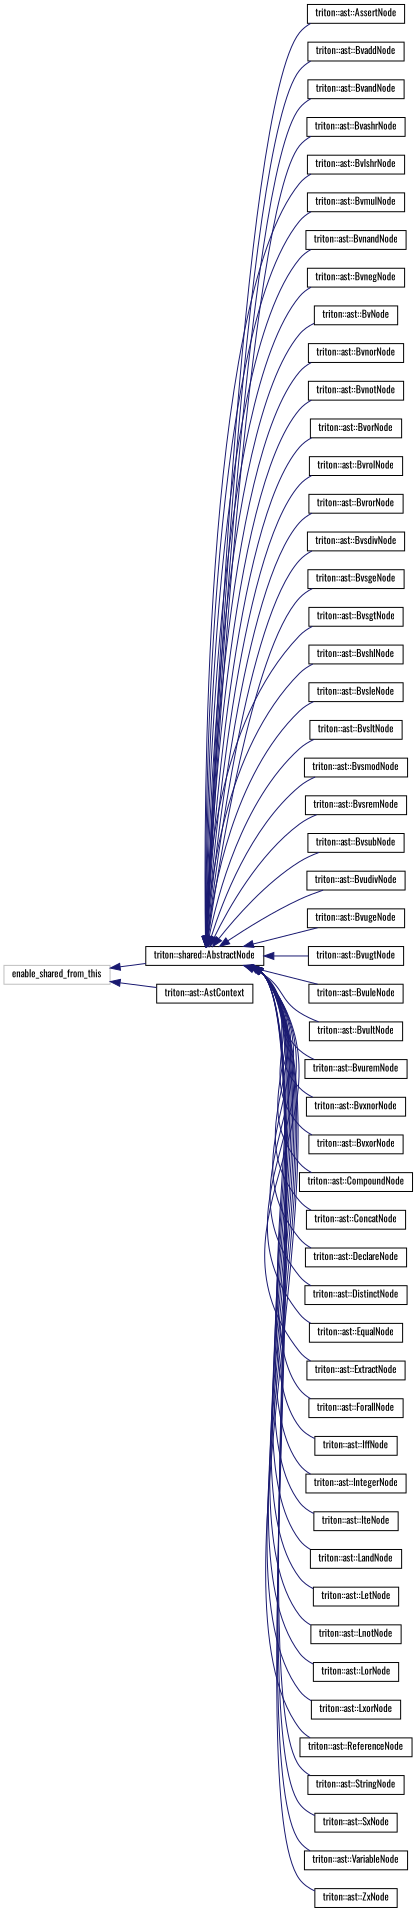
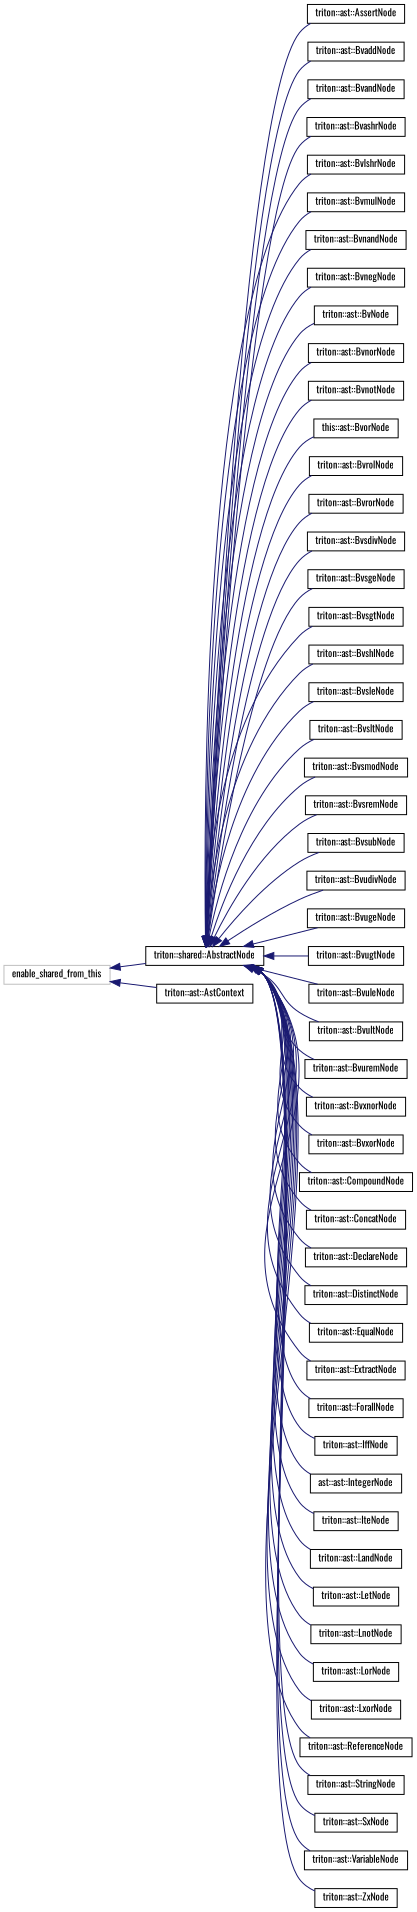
node "triton::ast::BvorNode": label "triton::ast::BvorNode" -> "this::ast::BvorNode"
node "triton::ast::IntegerNode": label "triton::ast::IntegerNode" -> "ast::ast::IntegerNode"
